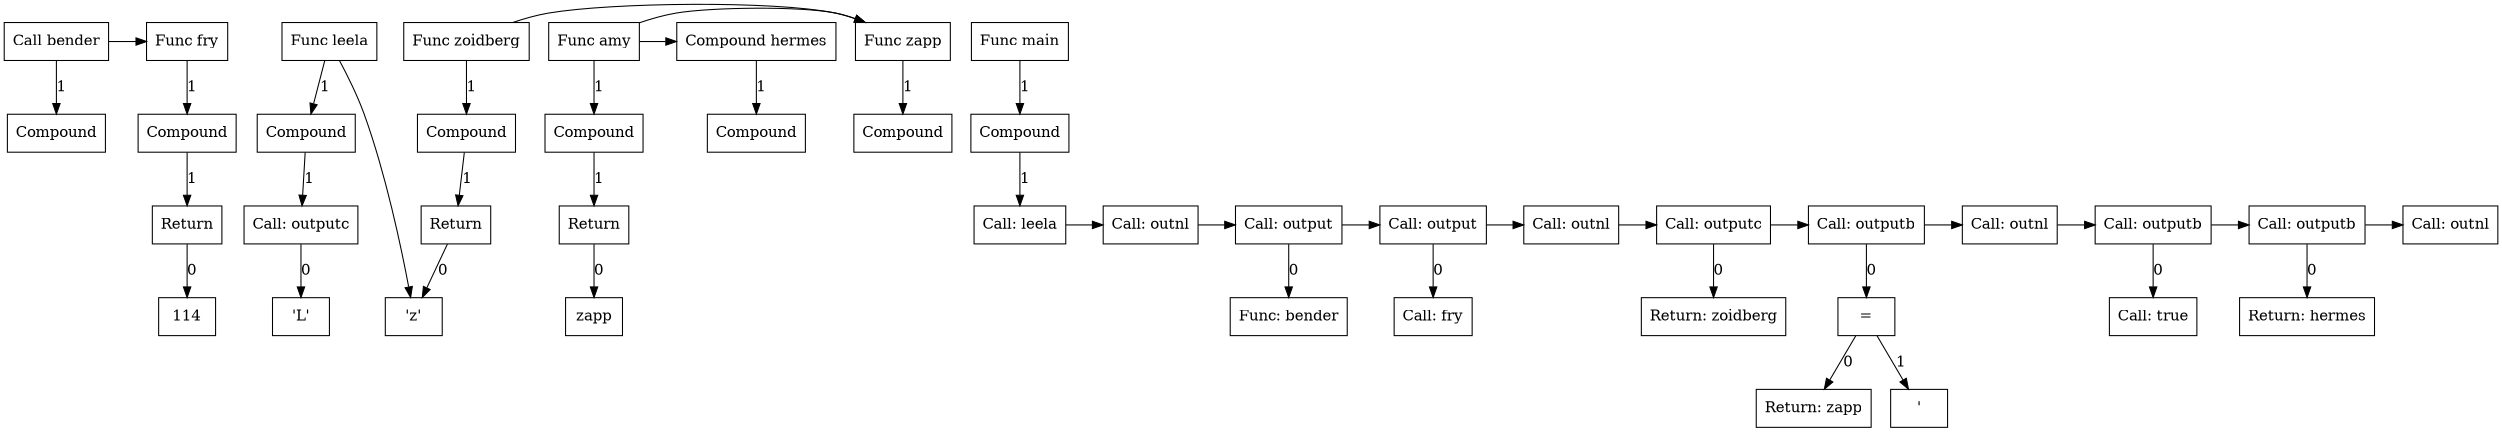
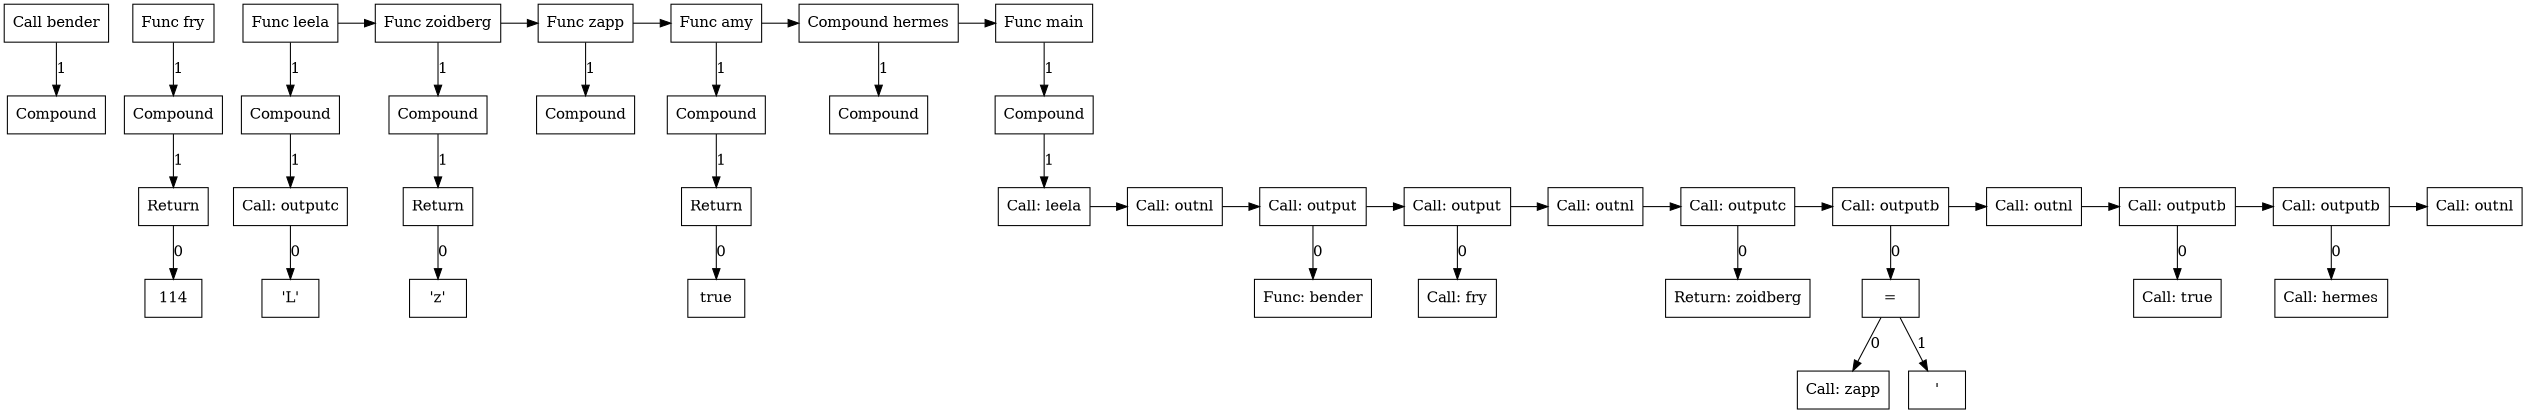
edge "Func amy" -> "Func zapp": reversed
edge "Compound hermes" -> "Func main": added
edge "Call bender" -> "Func fry": removed
edge "Func leela" -> "'z'": now "Func leela" -> "Func zoidberg"
node "zapp": label "zapp" -> "true"
node "Return: hermes": label "Return: hermes" -> "Call: hermes"
node "Return: zapp": label "Return: zapp" -> "Call: zapp"
